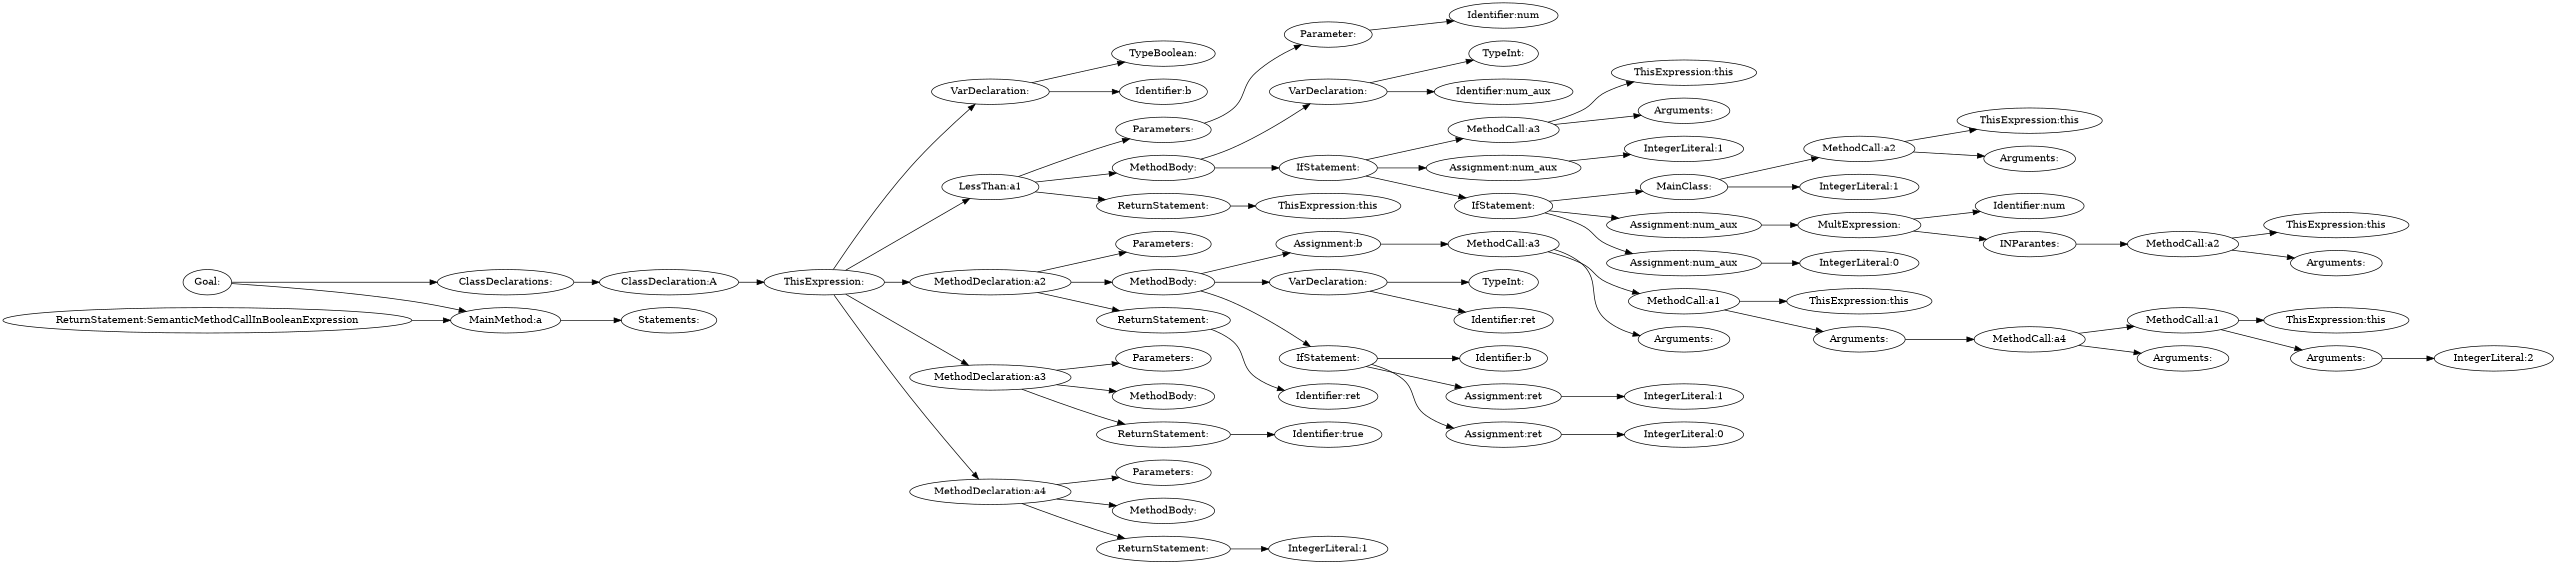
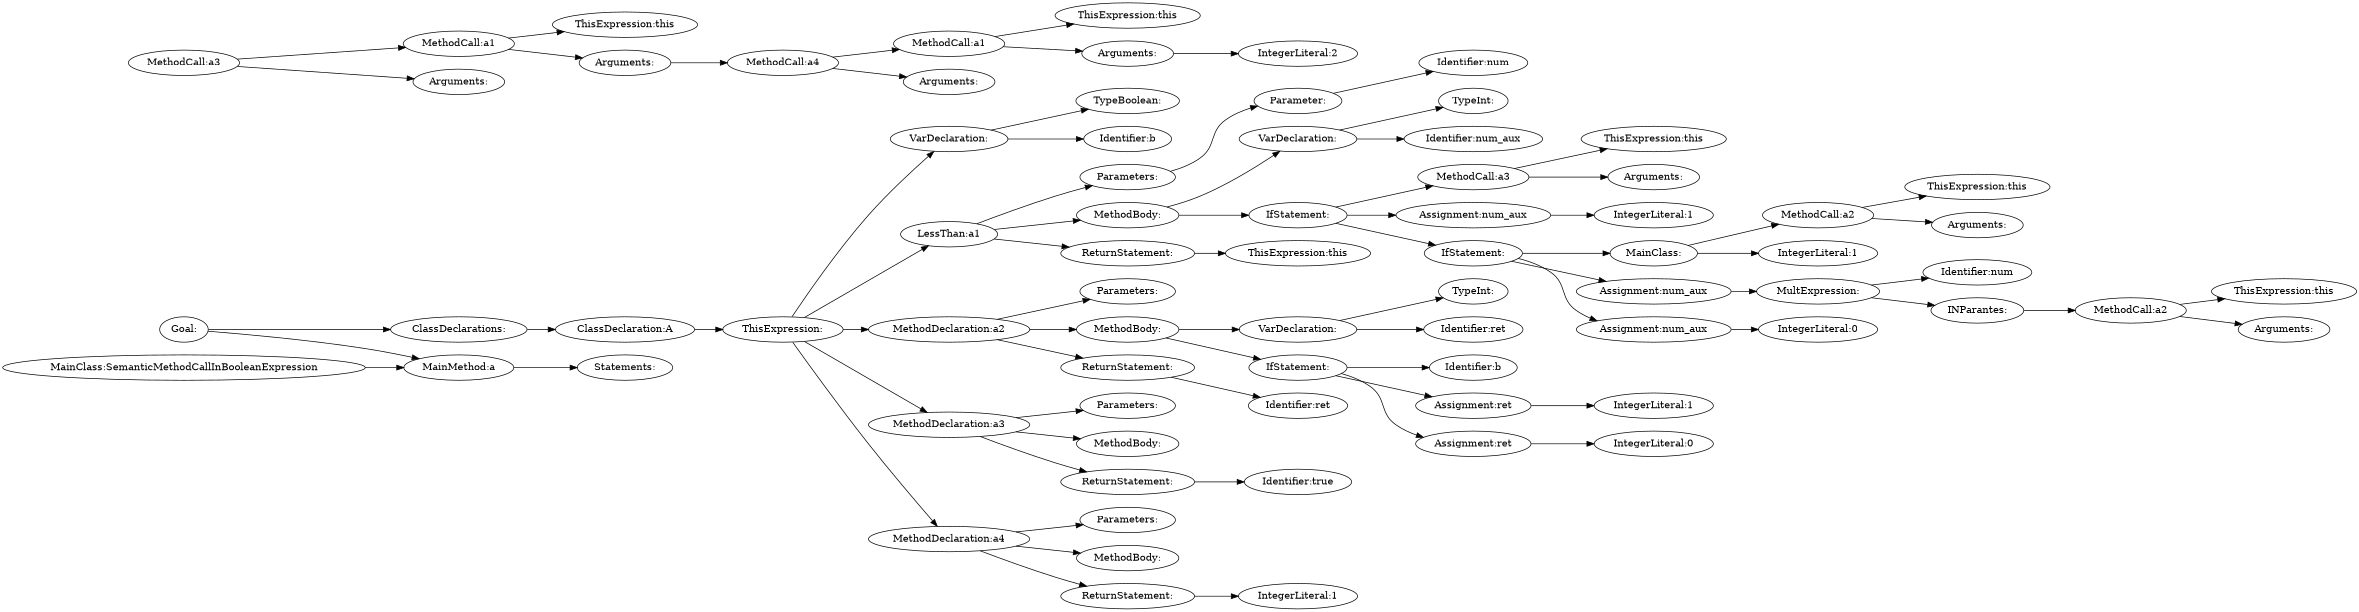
node "Assignment:b": removed
node "ReturnStatement:SemanticMethodCallInBooleanExpression": label "ReturnStatement:SemanticMethodCallInBooleanExpression" -> "MainClass:SemanticMethodCallInBooleanExpression"
